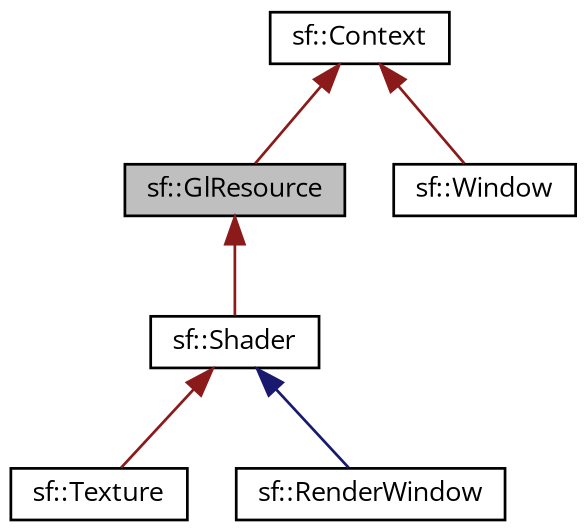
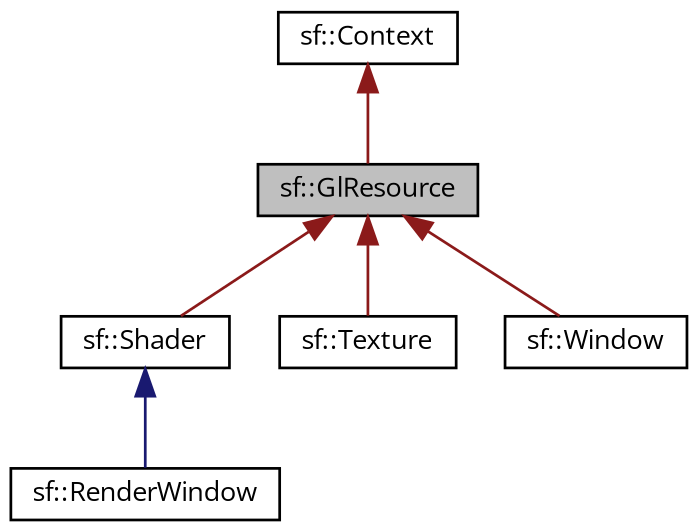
edge "sf::Window" -> "sf::Context": now "sf::Window" -> "sf::GlResource"
edge "sf::Texture" -> "sf::Shader": now "sf::Texture" -> "sf::GlResource"
